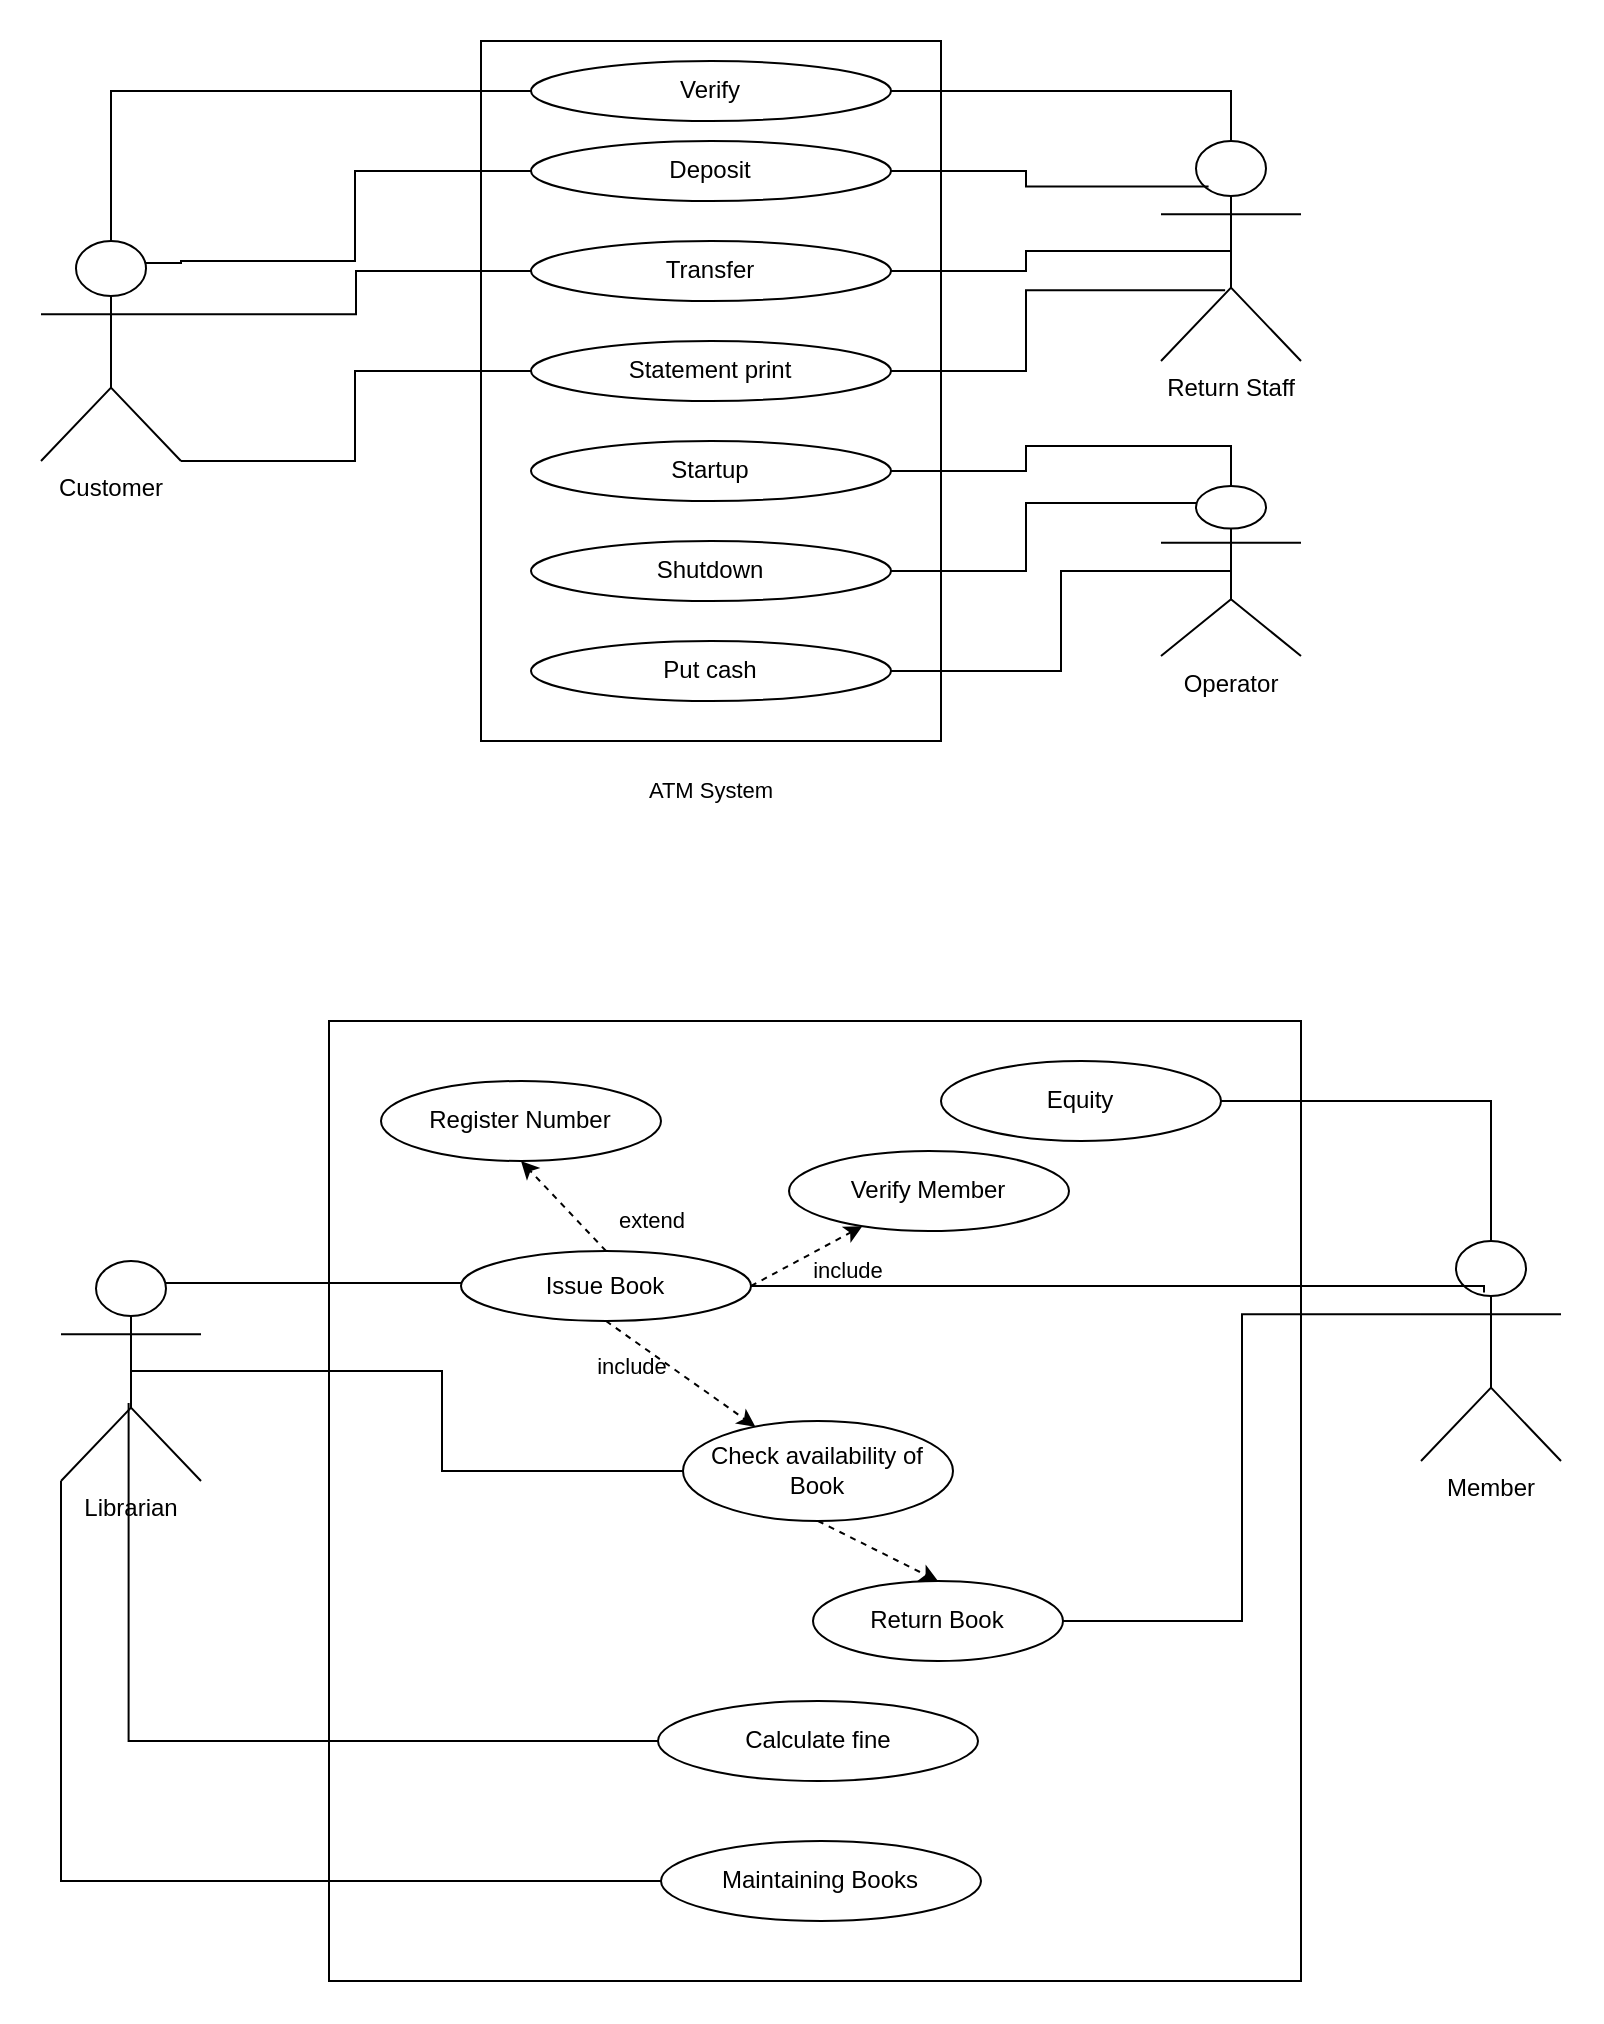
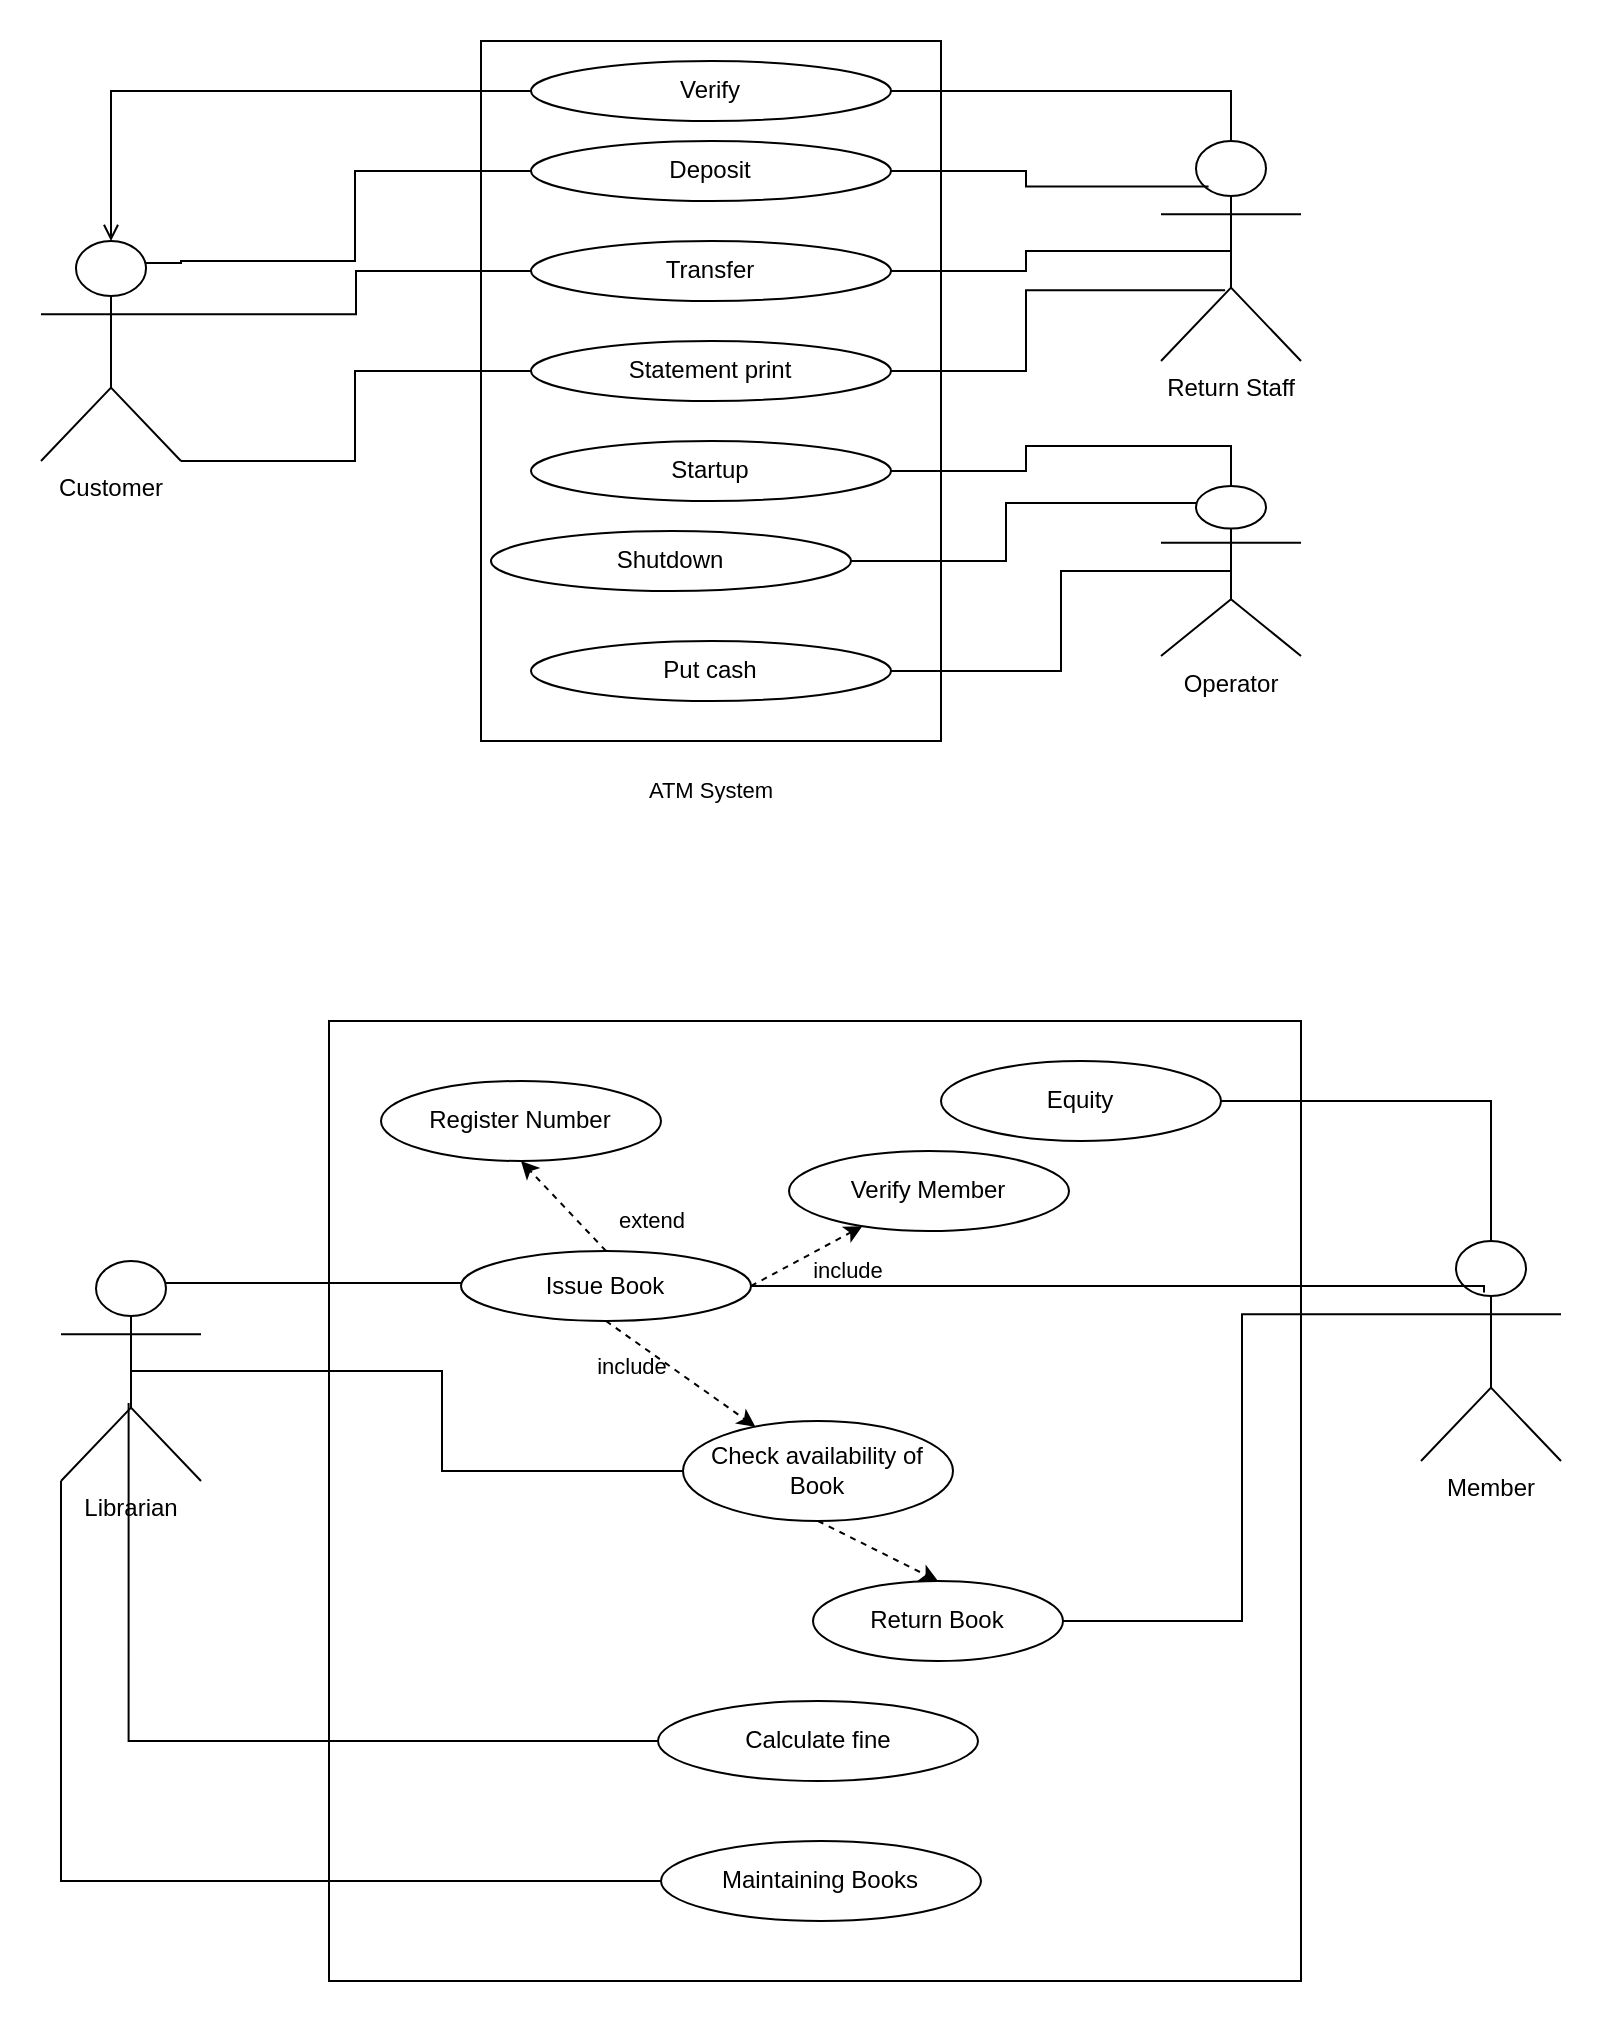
edge "Verify" -- "Customer": arrowhead none -> open
node "Shutdown": moved (711, 571) -> (671, 561)
